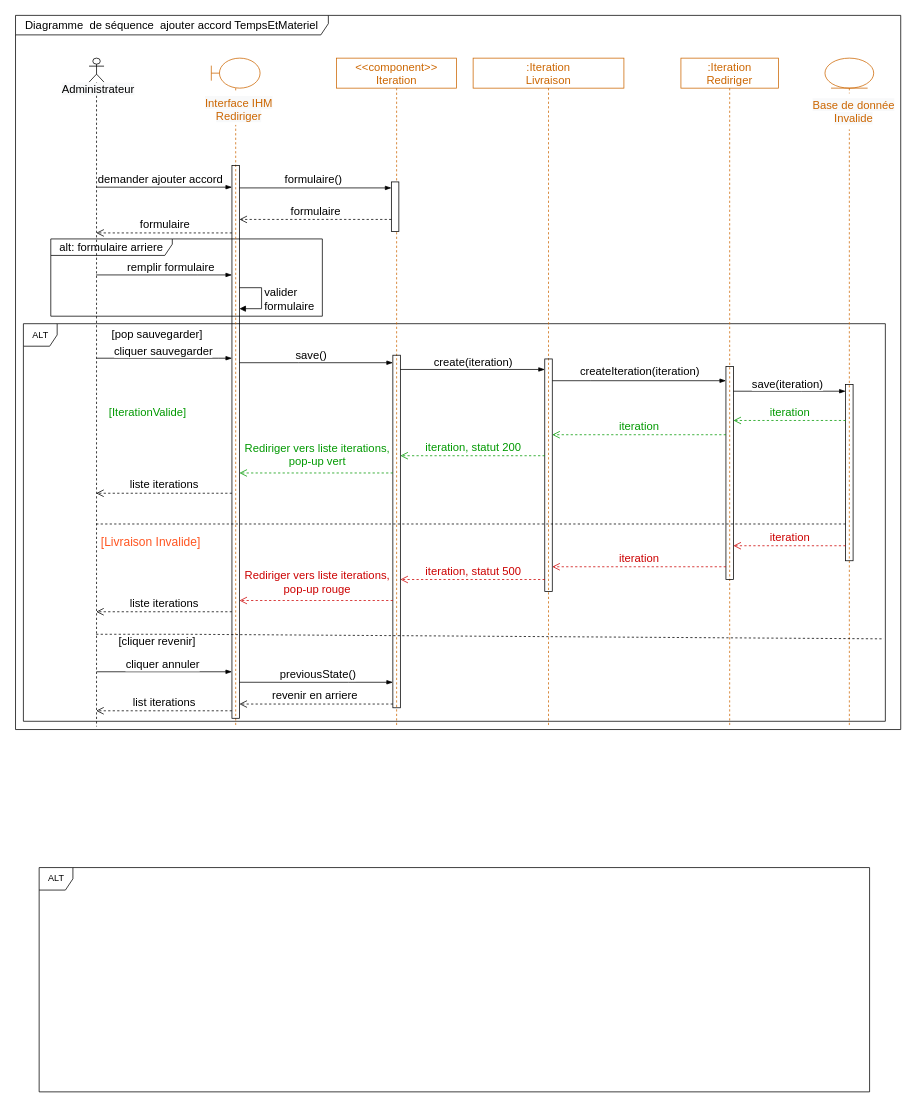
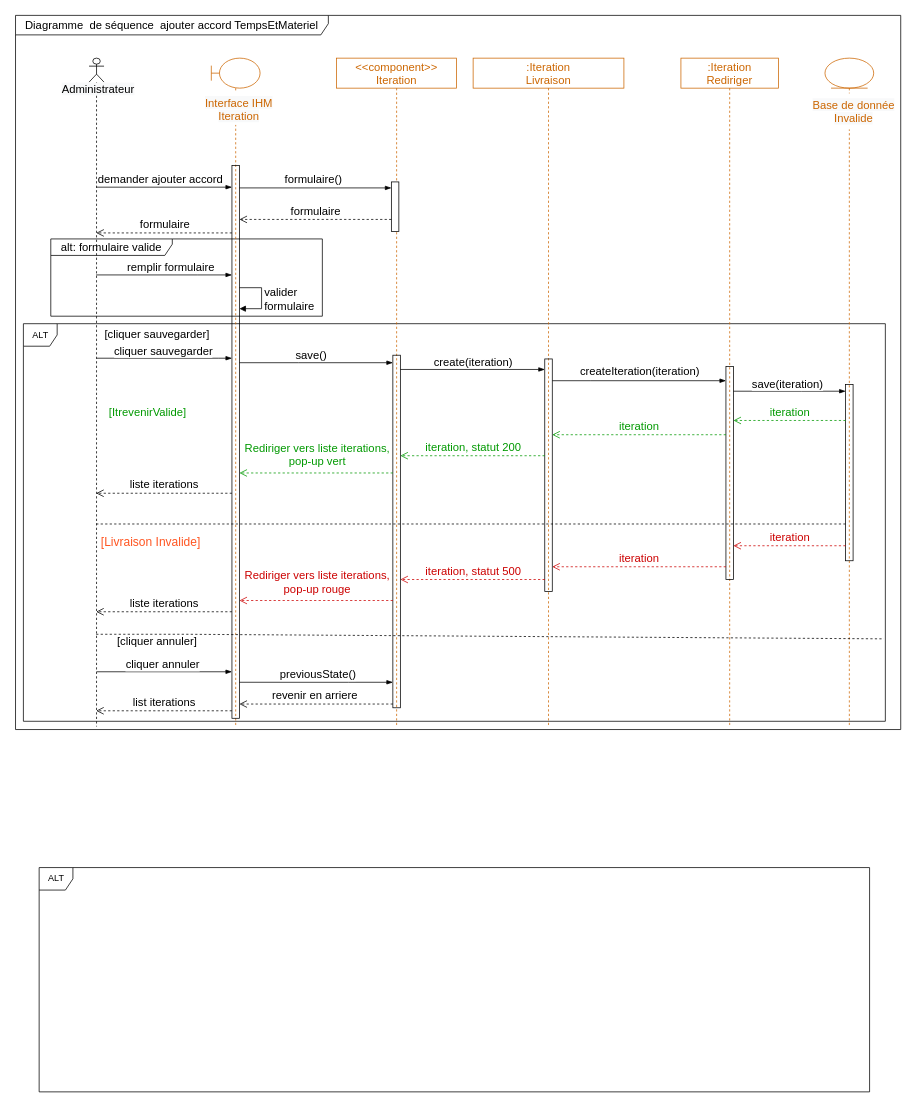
node "Interface IHMRediriger": label "Interface IHMRediriger" -> "Interface IHMIteration"
node "alt: formulaire arriere": label "alt: formulaire arriere" -> "alt: formulaire valide"
node "[pop sauvegarder]": label "[pop sauvegarder]" -> "[cliquer sauvegarder]"
node "[IterationValide]": label "[IterationValide]" -> "[ItrevenirValide]"
node "[cliquer revenir]": label "[cliquer revenir]" -> "[cliquer annuler]"
